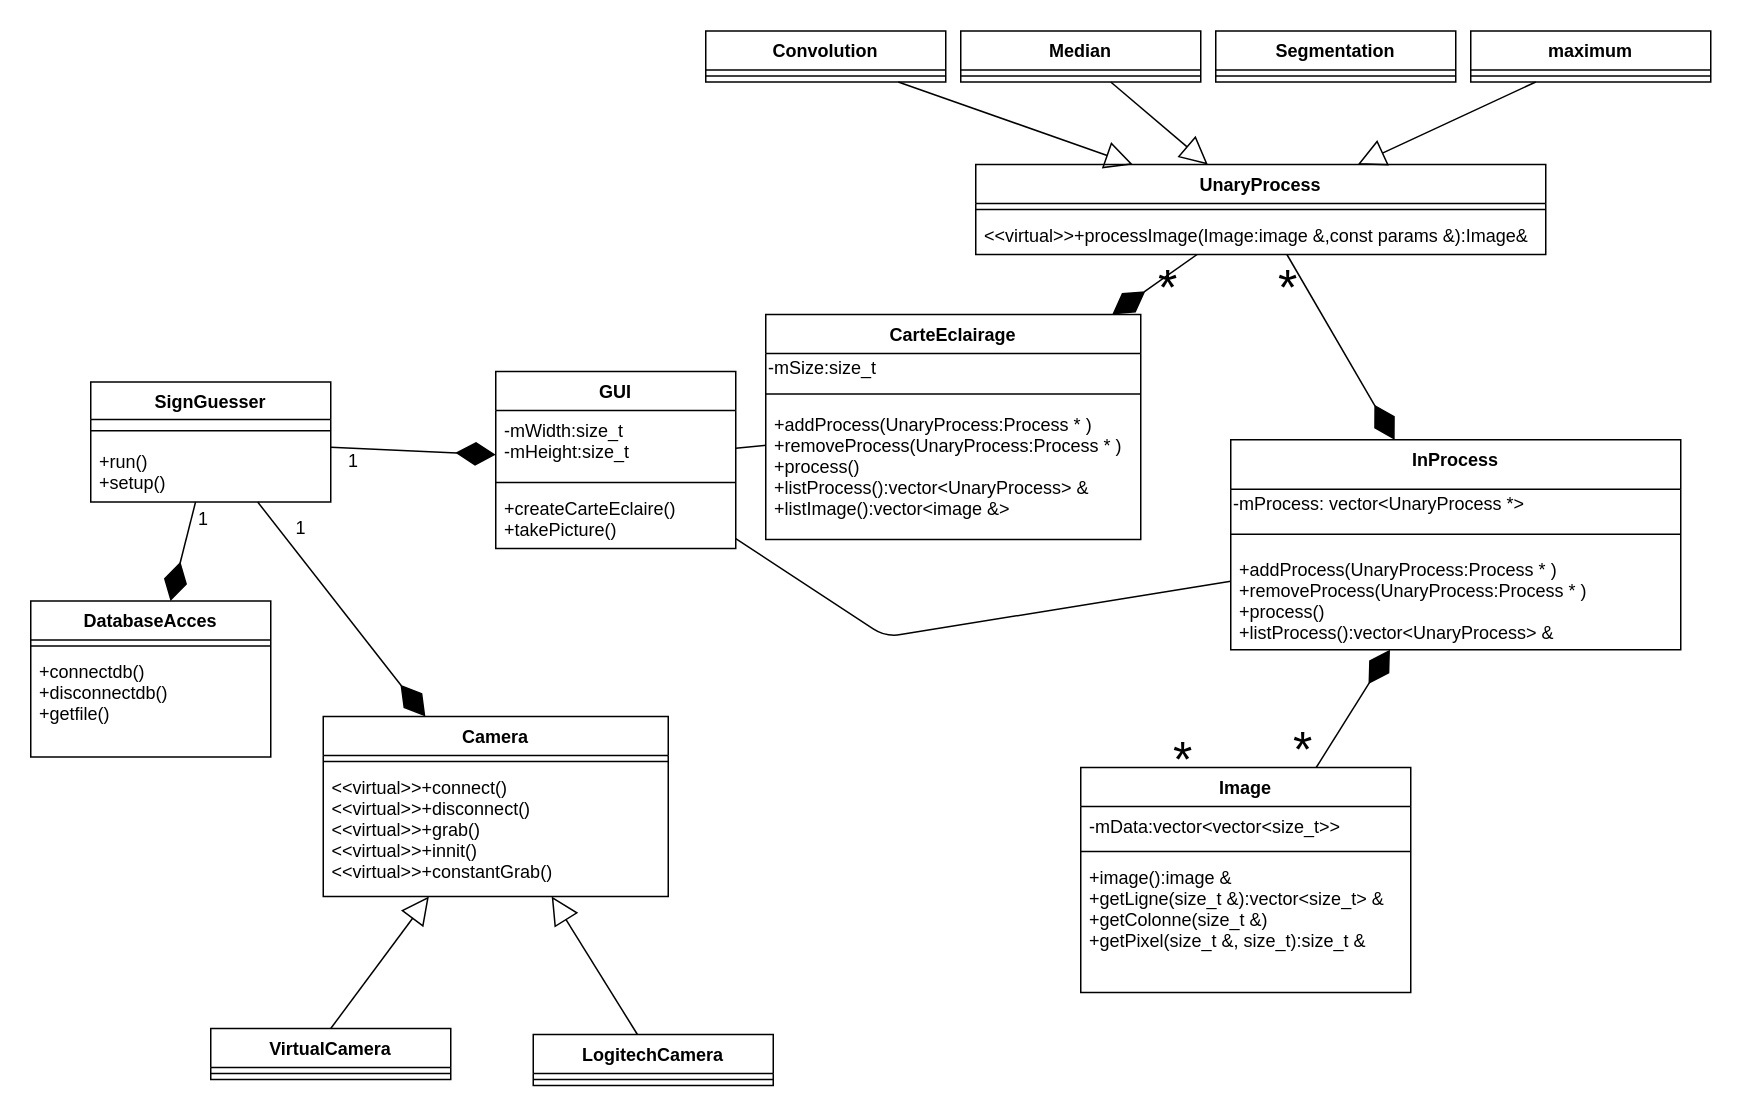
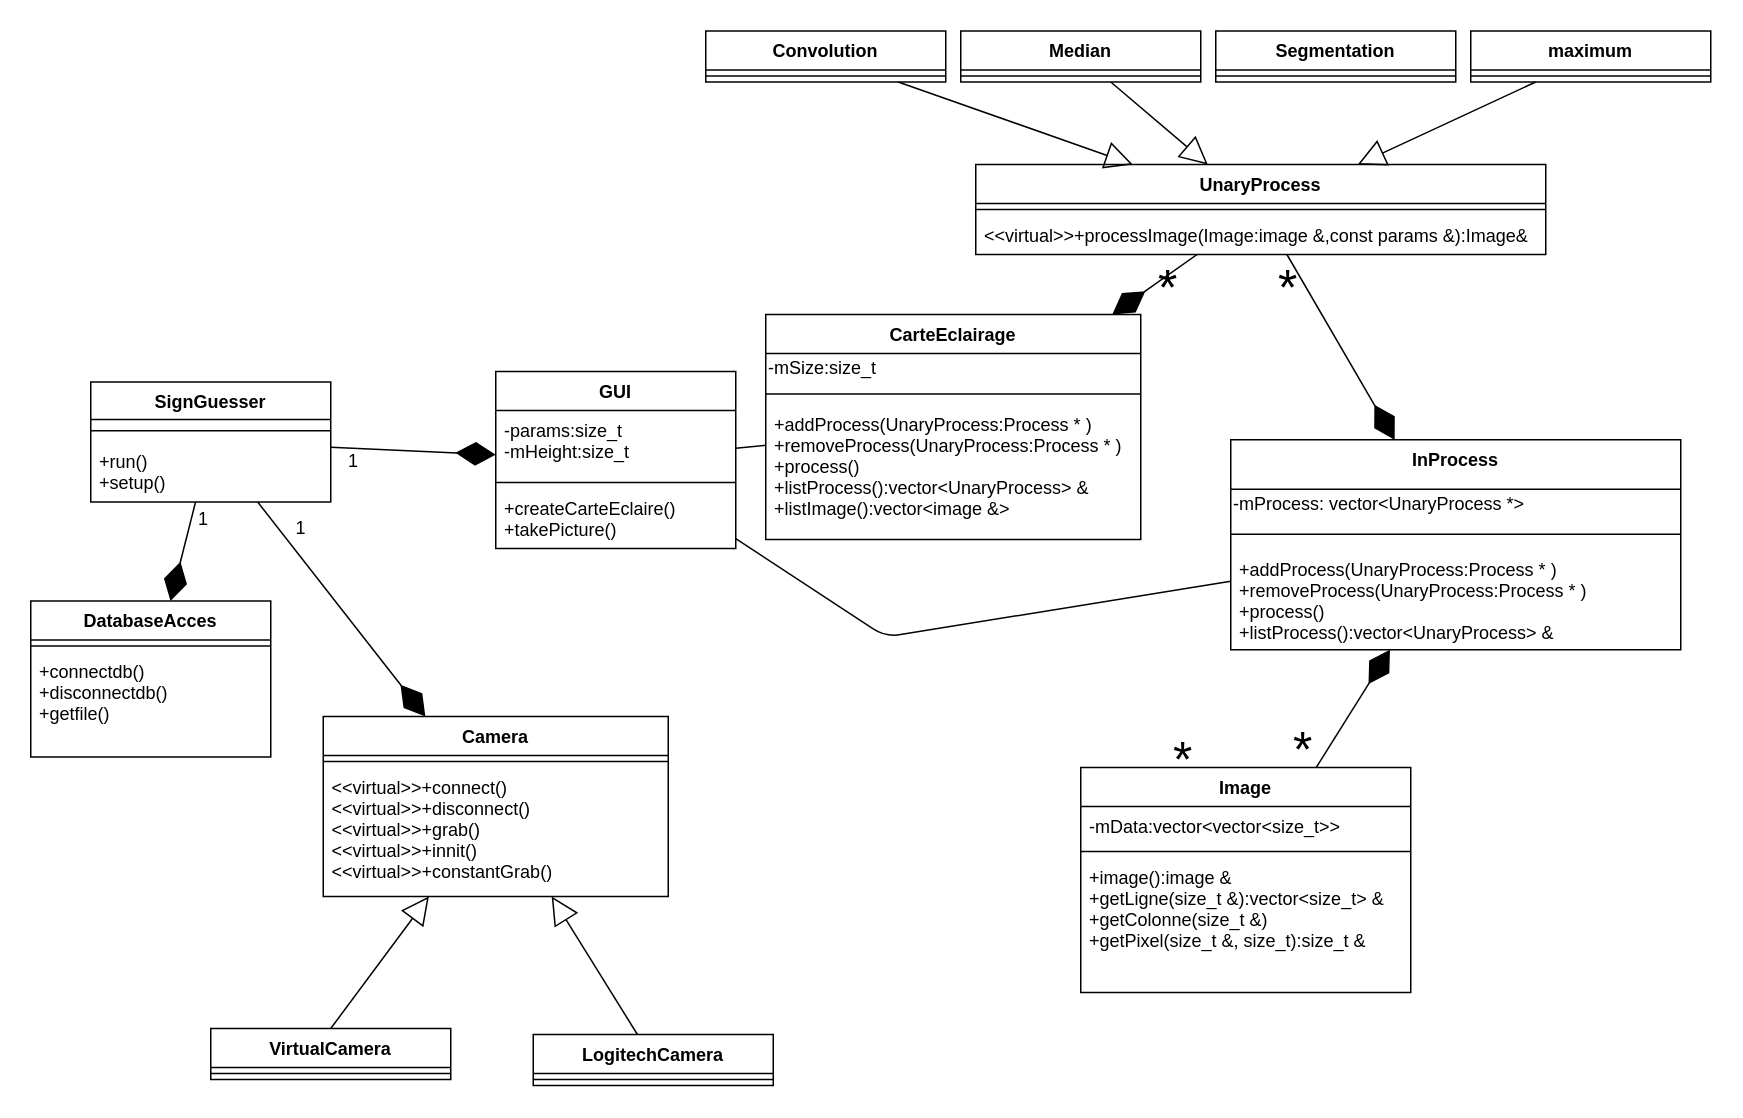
node "-mWidth:size_t -mHeight:size_t": label "-mWidth:size_t -mHeight:size_t" -> "-params:size_t -mHeight:size_t"
